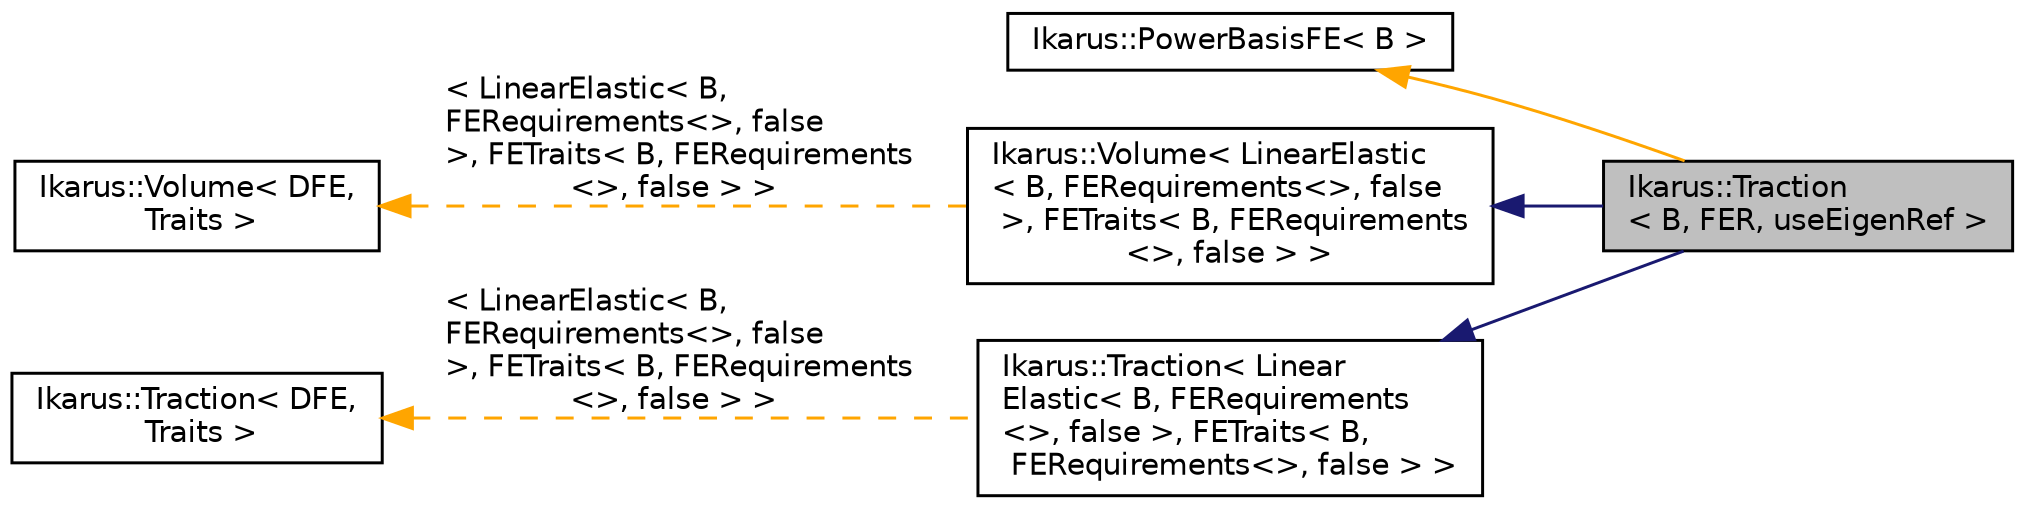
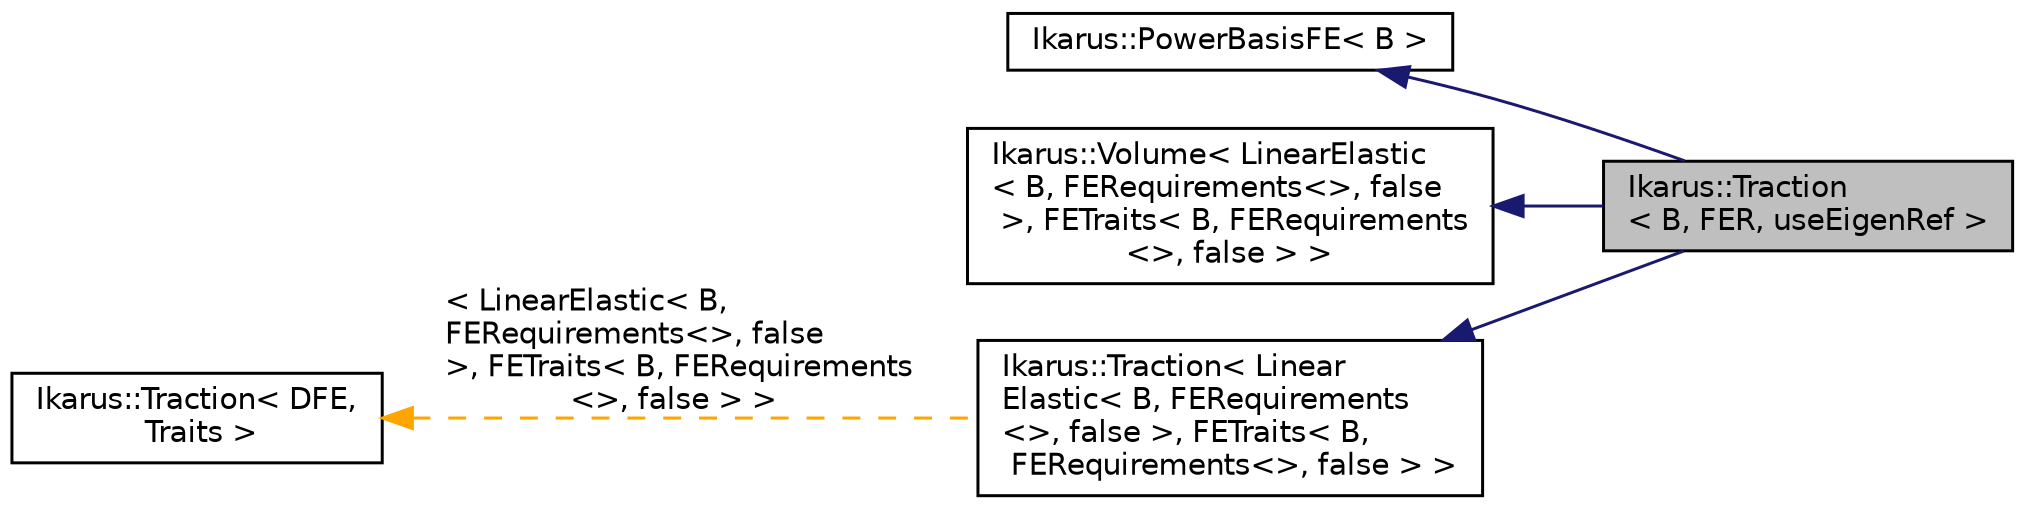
edge "Ikarus::Traction < B, FER, useEigenRef >" -> "Ikarus::PowerBasisFE< B >": color orange -> midnightblue
node "Ikarus::Volume< DFE, Traits >": removed
